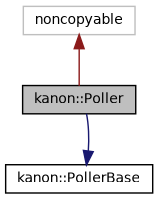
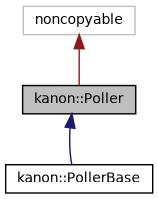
edge "kanon::Poller" -> "kanon::PollerBase": reversed
